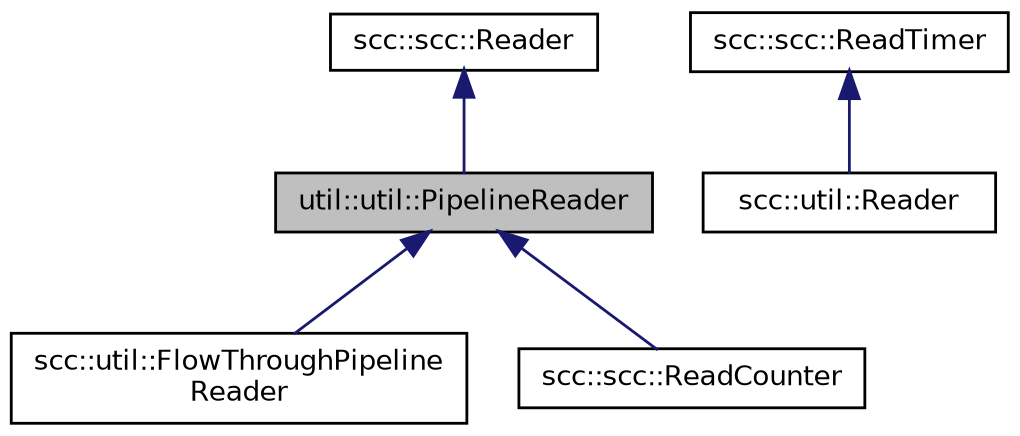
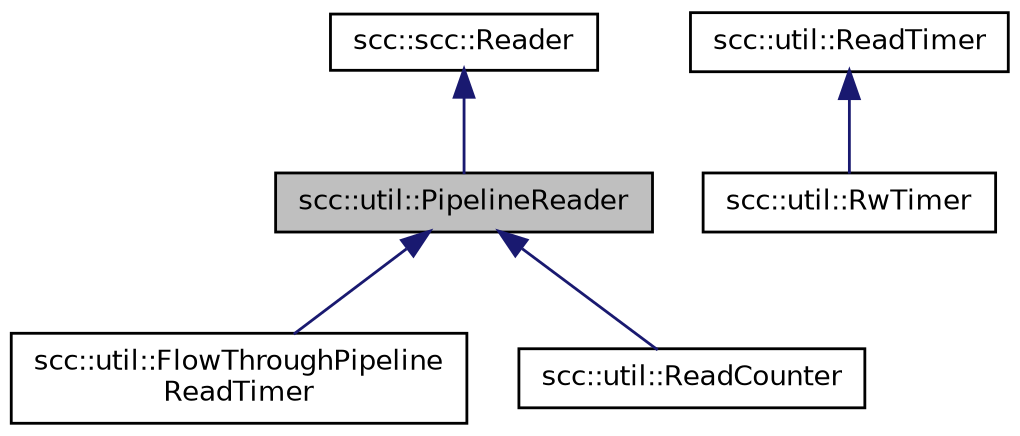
node "scc::scc::ReadTimer": label "scc::scc::ReadTimer" -> "scc::util::ReadTimer"
node "util::util::PipelineReader": label "util::util::PipelineReader" -> "scc::util::PipelineReader"
node "scc::util::Reader": label "scc::util::Reader" -> "scc::util::RwTimer"
node "scc::util::FlowThroughPipeline Reader": label "scc::util::FlowThroughPipeline Reader" -> "scc::util::FlowThroughPipeline ReadTimer"
node "scc::scc::ReadCounter": label "scc::scc::ReadCounter" -> "scc::util::ReadCounter"
